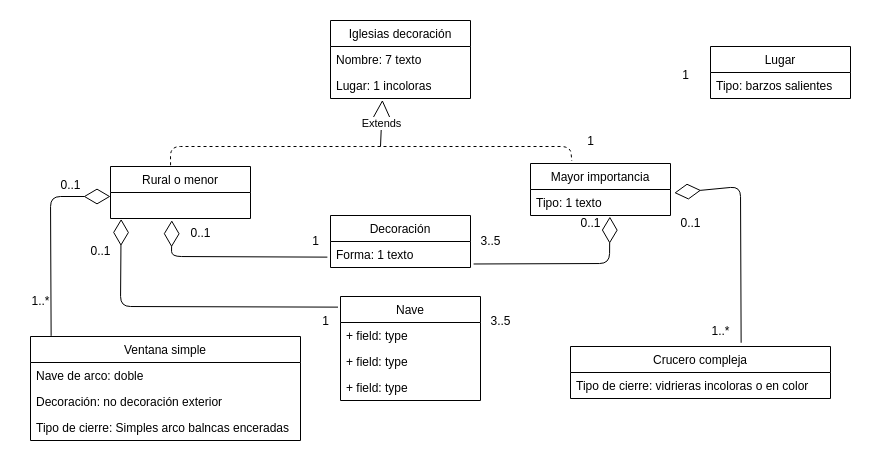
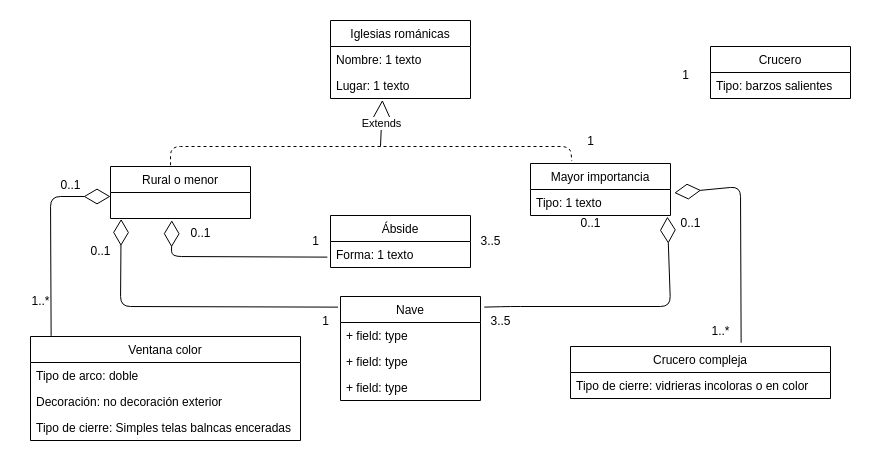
node "Iglesias decoración": label "Iglesias decoración" -> "Iglesias románicas"
node "Nombre: 7 texto": label "Nombre: 7 texto" -> "Nombre: 1 texto"
node "Lugar": label "Lugar" -> "Crucero"
node "Lugar: 1 incoloras": label "Lugar: 1 incoloras" -> "Lugar: 1 texto"
node "Decoración": label "Decoración" -> "Ábside"
edge "Forma: 1 texto" -> "Tipo: 1 texto": removed
edge "Nave" -> "Tipo: 1 texto": added
node "Ventana simple": label "Ventana simple" -> "Ventana color"
node "Nave de arco: doble": label "Nave de arco: doble" -> "Tipo de arco: doble"
node "Tipo de cierre: Simples arco balncas enceradas": label "Tipo de cierre: Simples arco balncas enceradas" -> "Tipo de cierre: Simples telas balncas enceradas"
